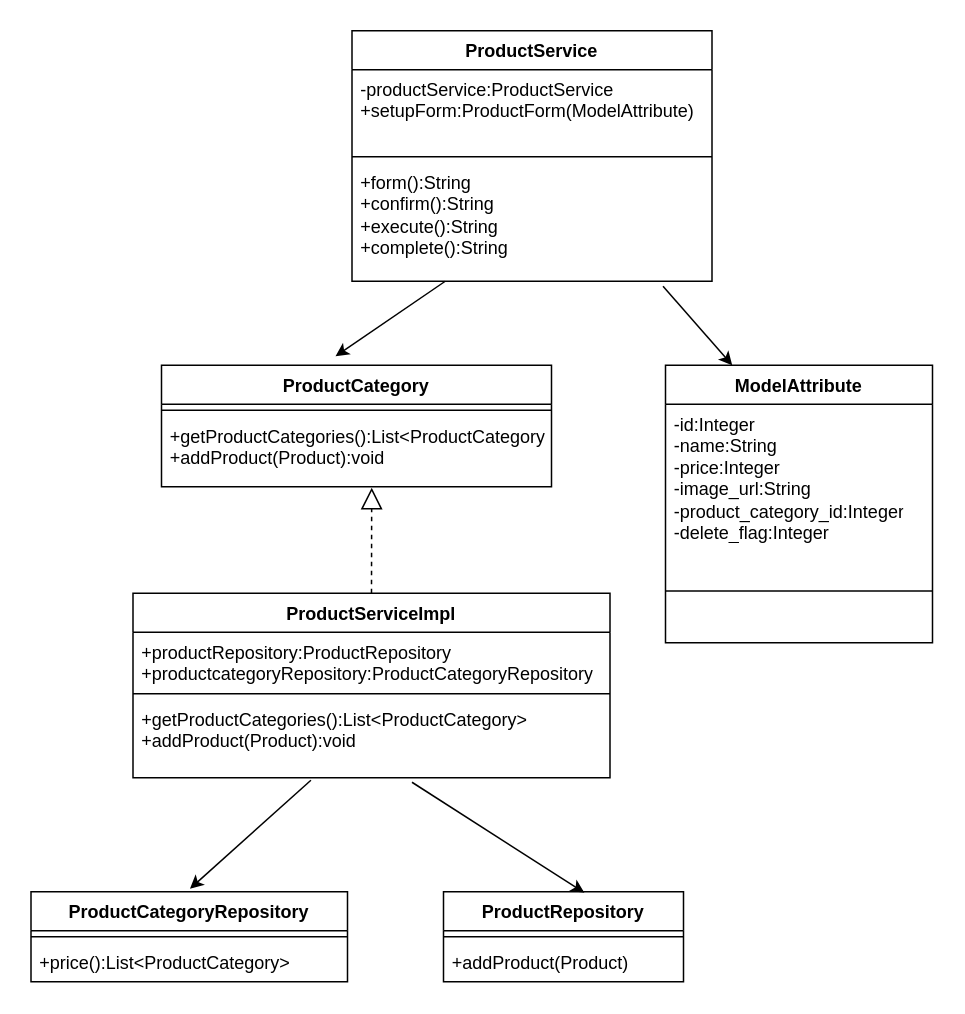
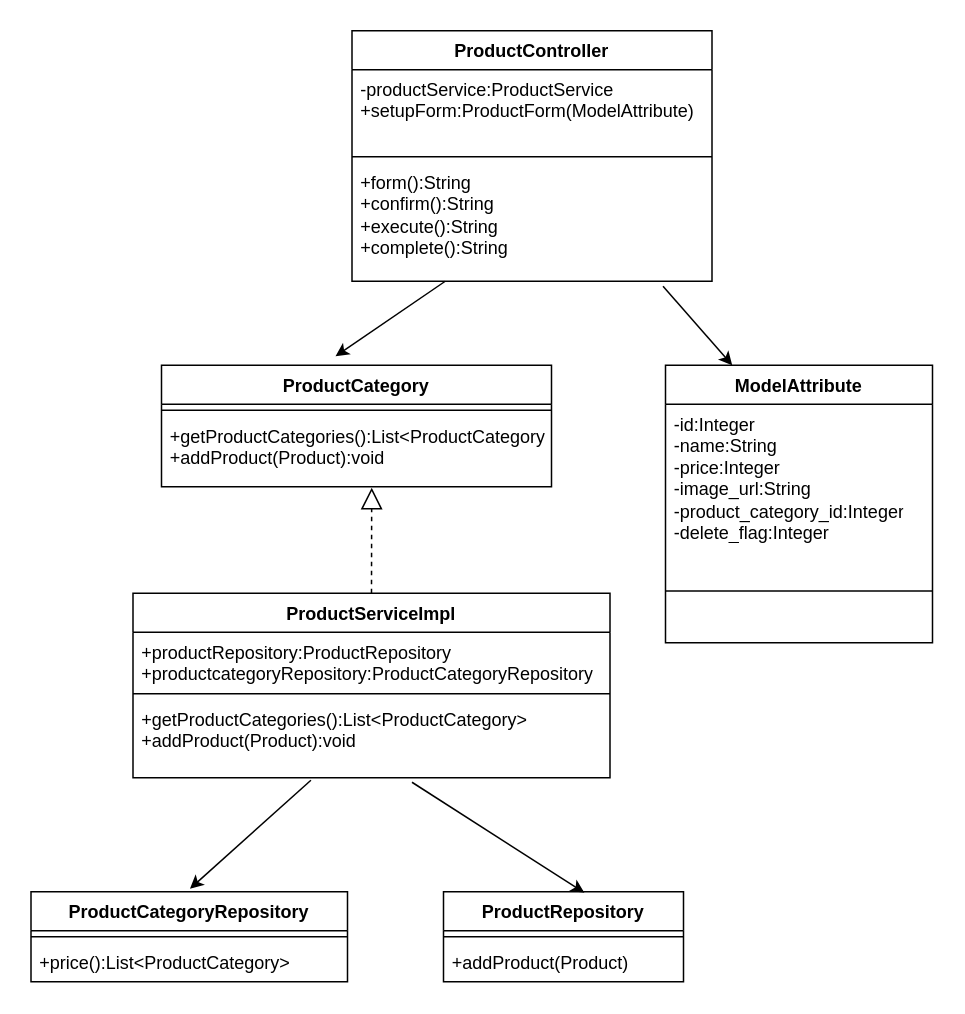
node "ProductService": label "ProductService" -> "ProductController"
